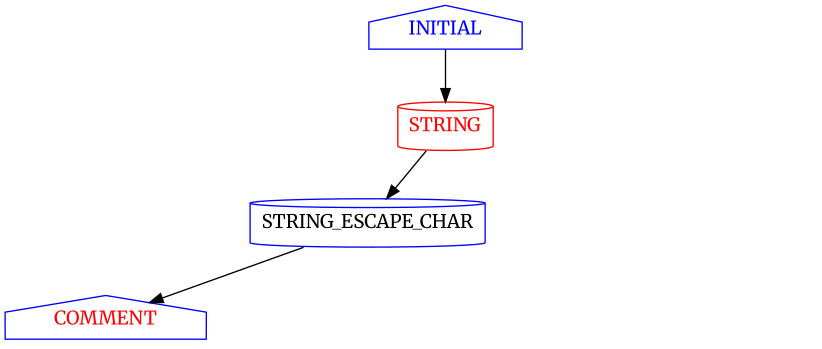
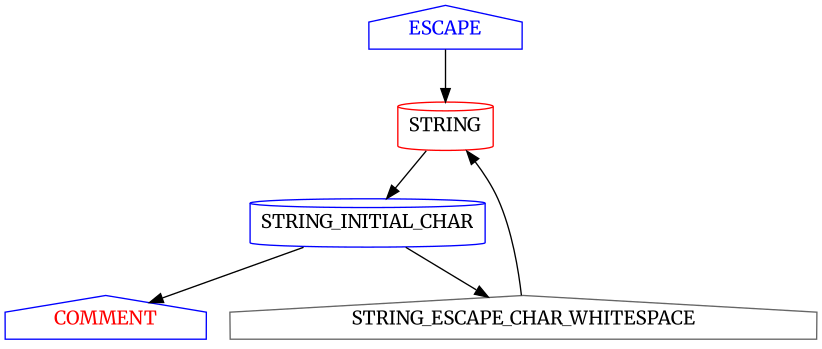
node "INITIAL": label "INITIAL" -> "ESCAPE"
node "STRING": fontcolor red -> black
node "STRING_ESCAPE_CHAR": label "STRING_ESCAPE_CHAR" -> "STRING_INITIAL_CHAR"
node "STRING_ESCAPE_CHAR_WHITESPACE": added
